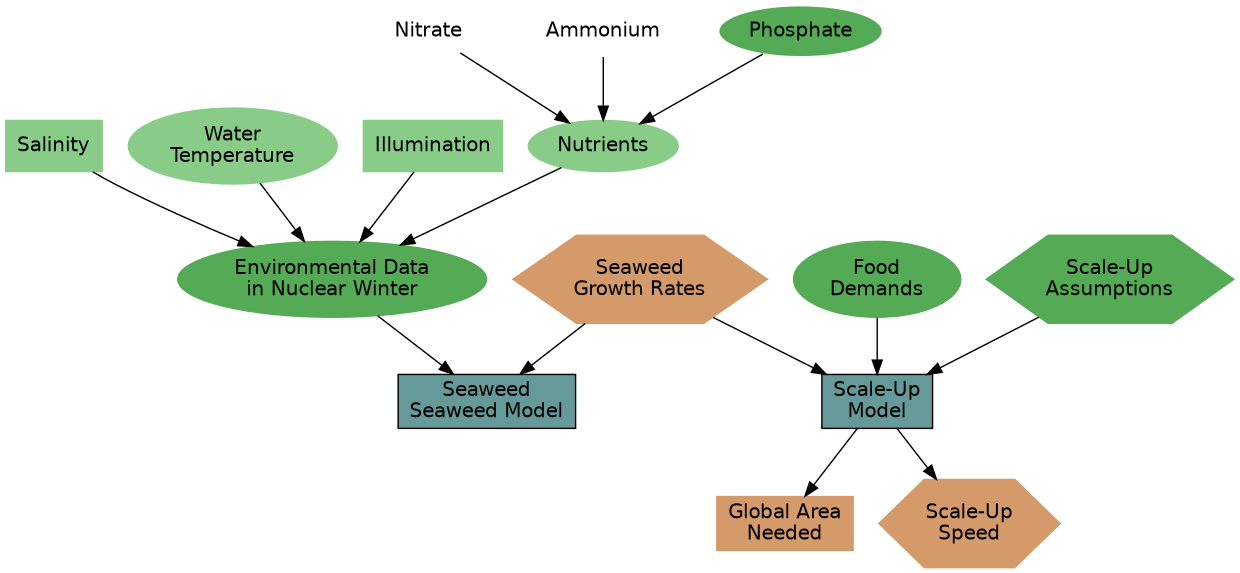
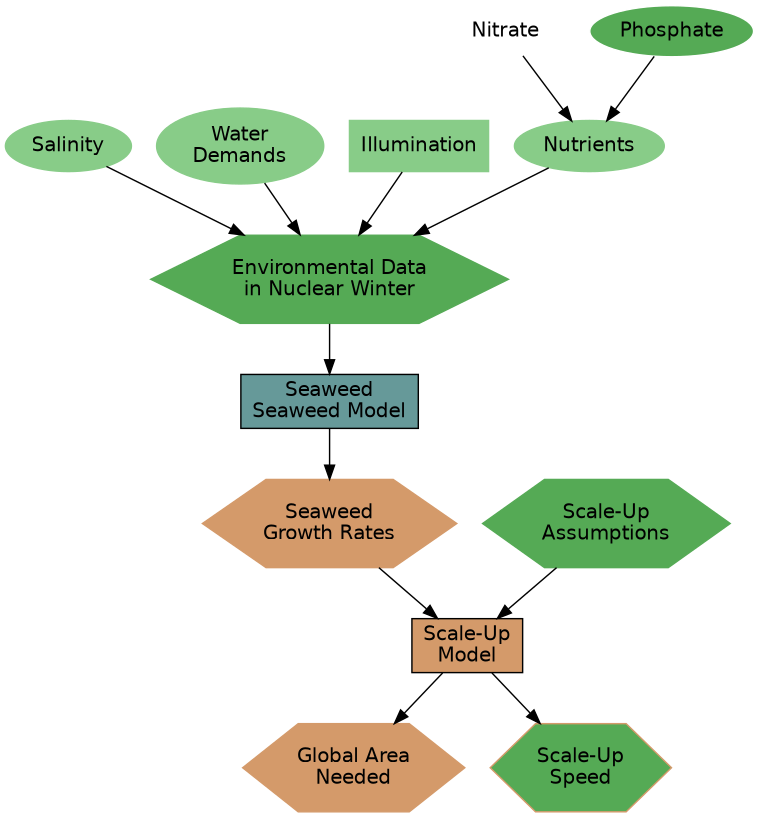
node "Ammonium": removed
node "Salinity": shape box -> ellipse
node "Water Temperature": label "Water Temperature" -> "Water Demands"
node "Environmental Data in Nuclear Winter": shape ellipse -> hexagon
node "Food Demands": removed
edge "Seaweed Growth Rates" -> "Seaweed Seaweed Model": reversed
node "Scale-Up Model": fillcolor #669999 -> #d49a6a
node "Global Area Needed": shape box -> hexagon
node "Scale-Up Speed": fillcolor #d49a6a -> #55aa55
